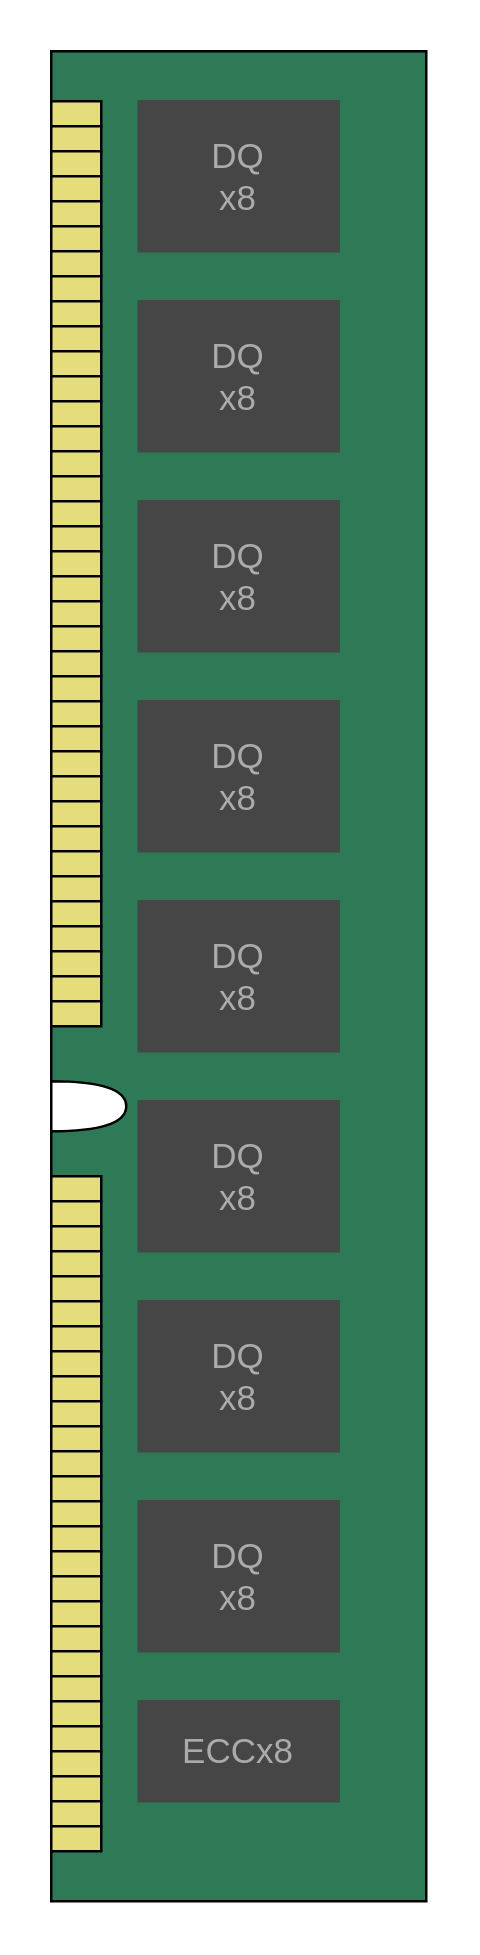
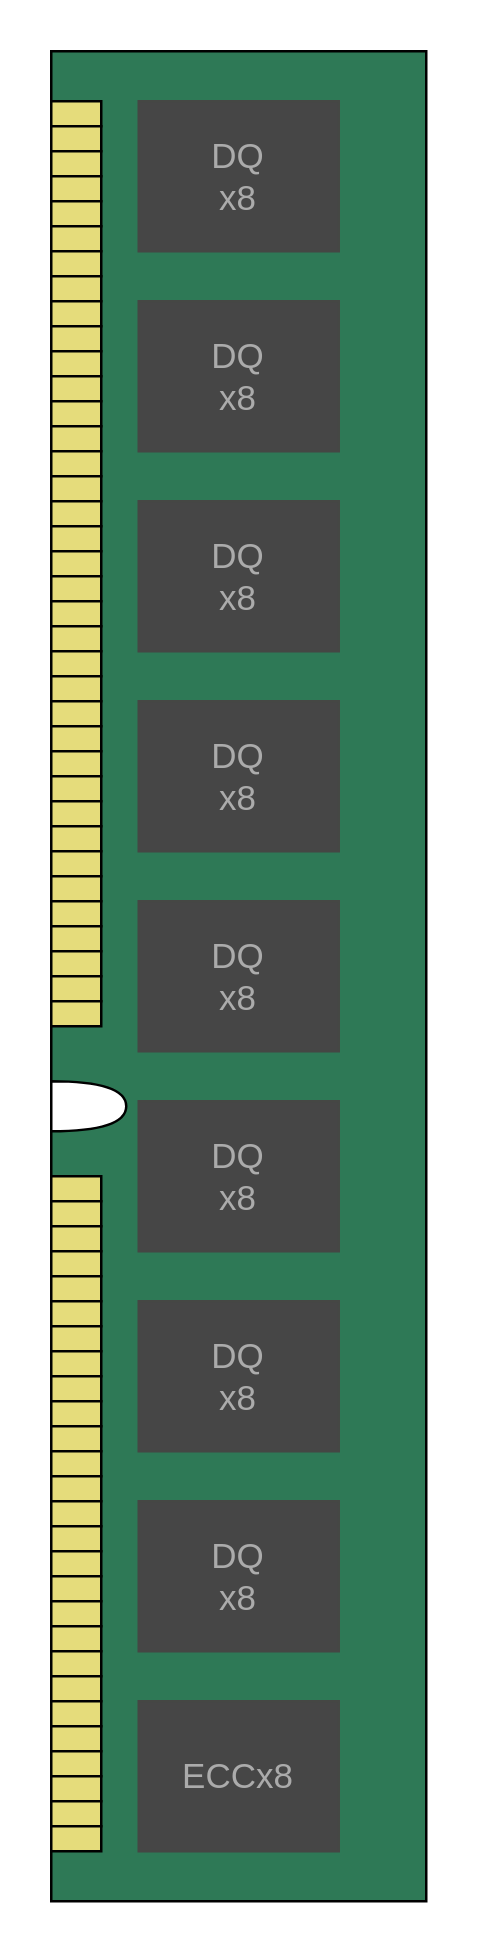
node "ECCx8": size 200x100 -> 200x150
